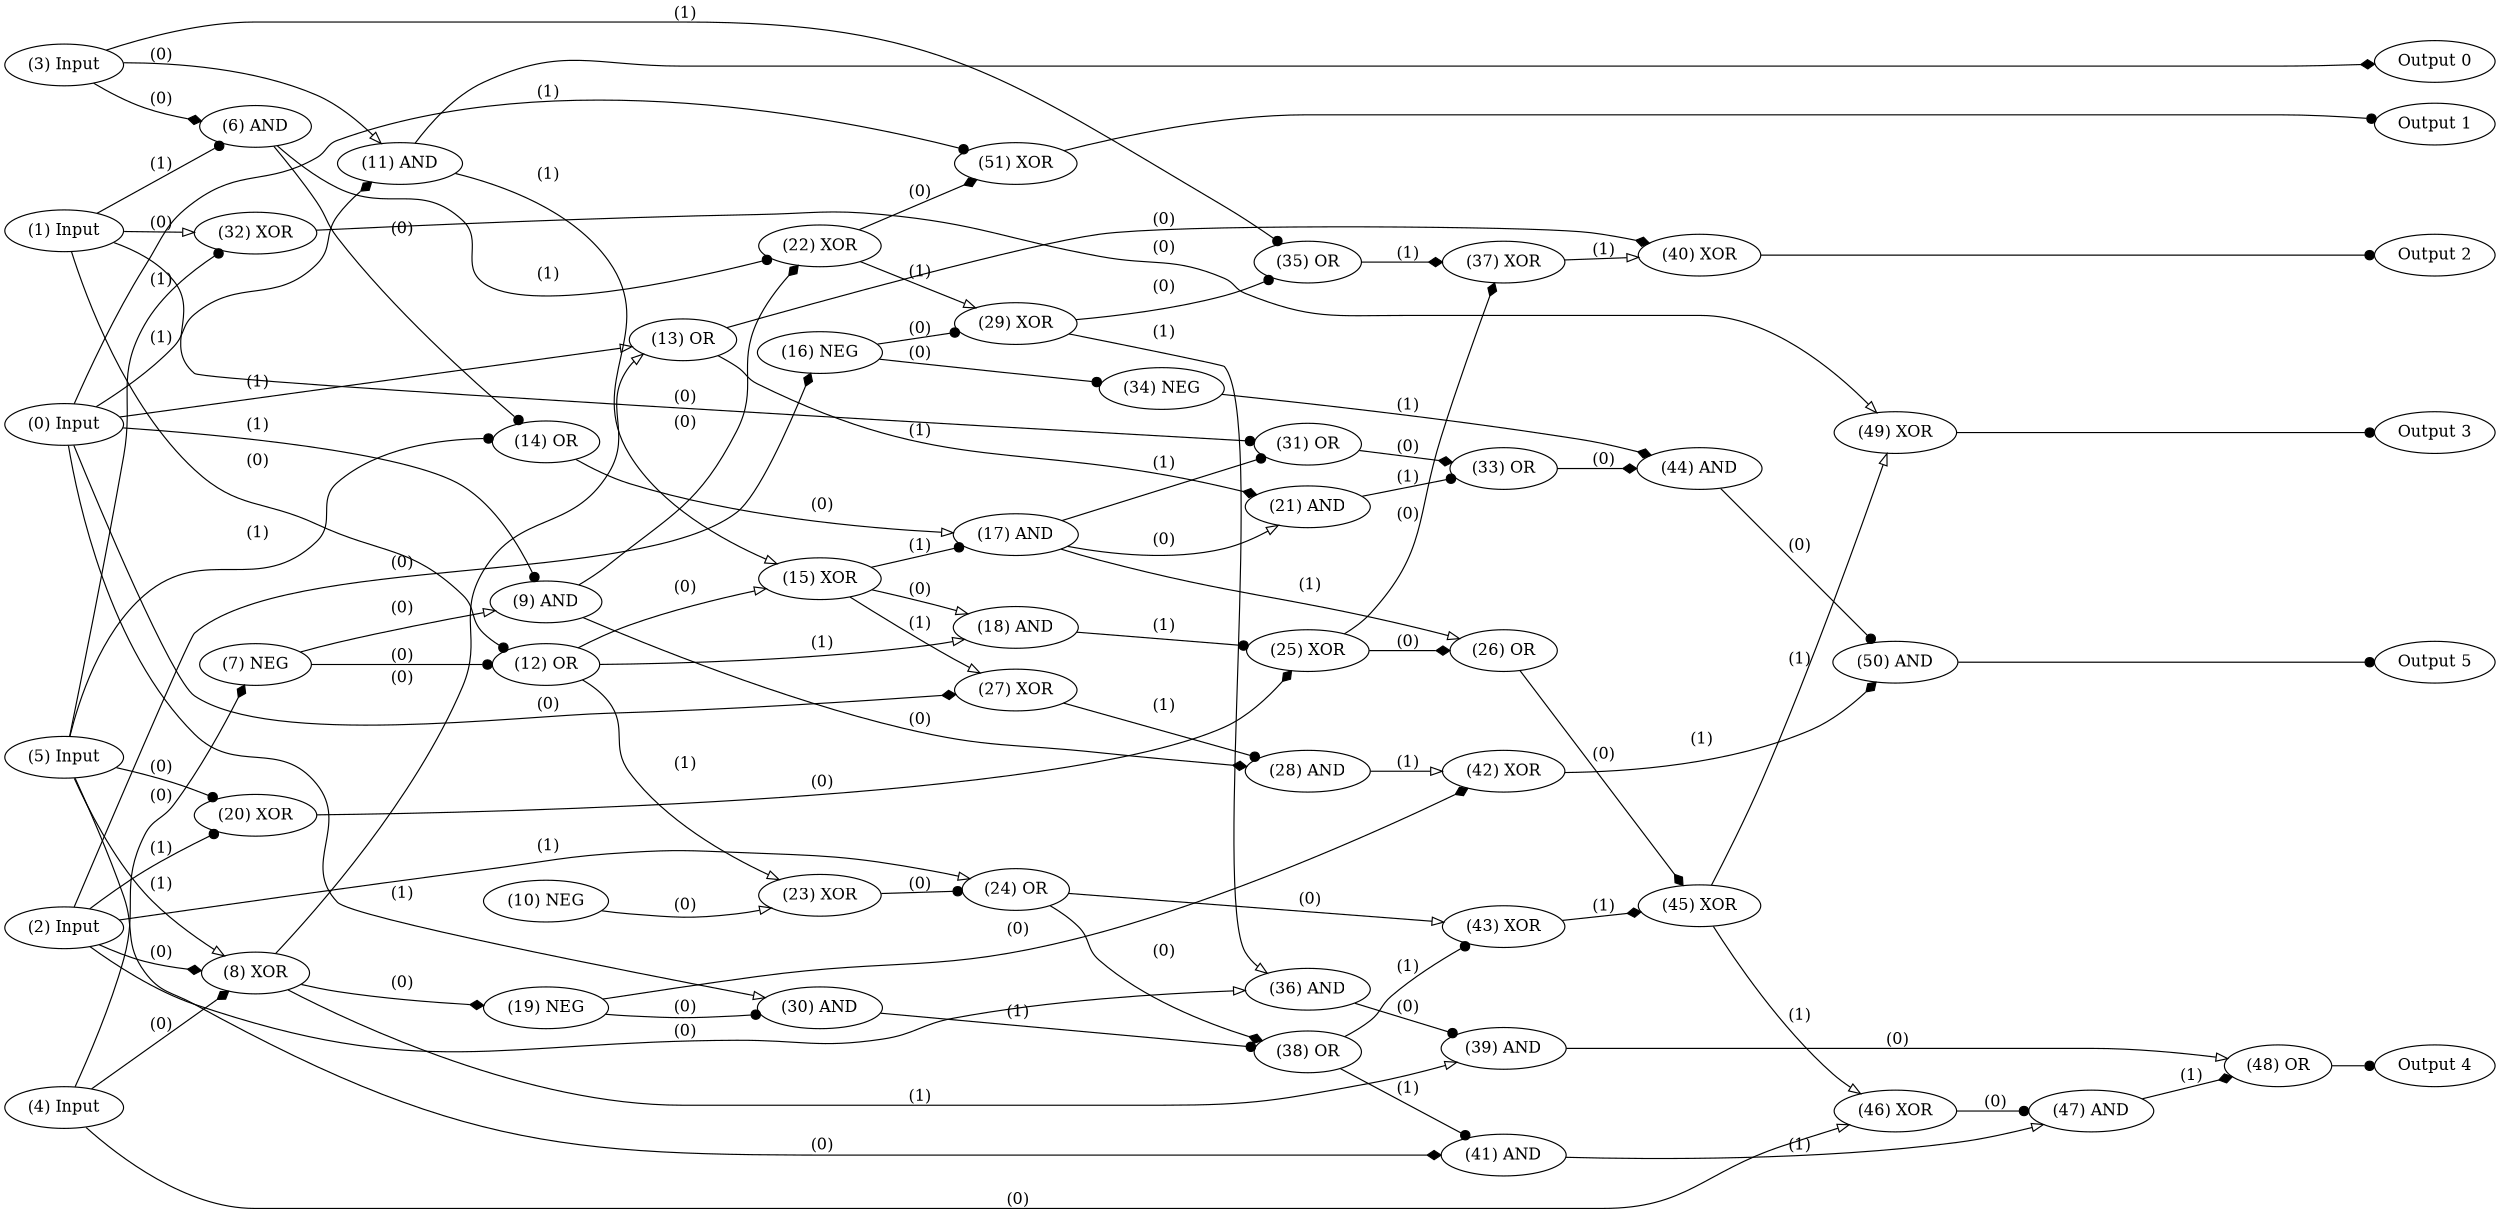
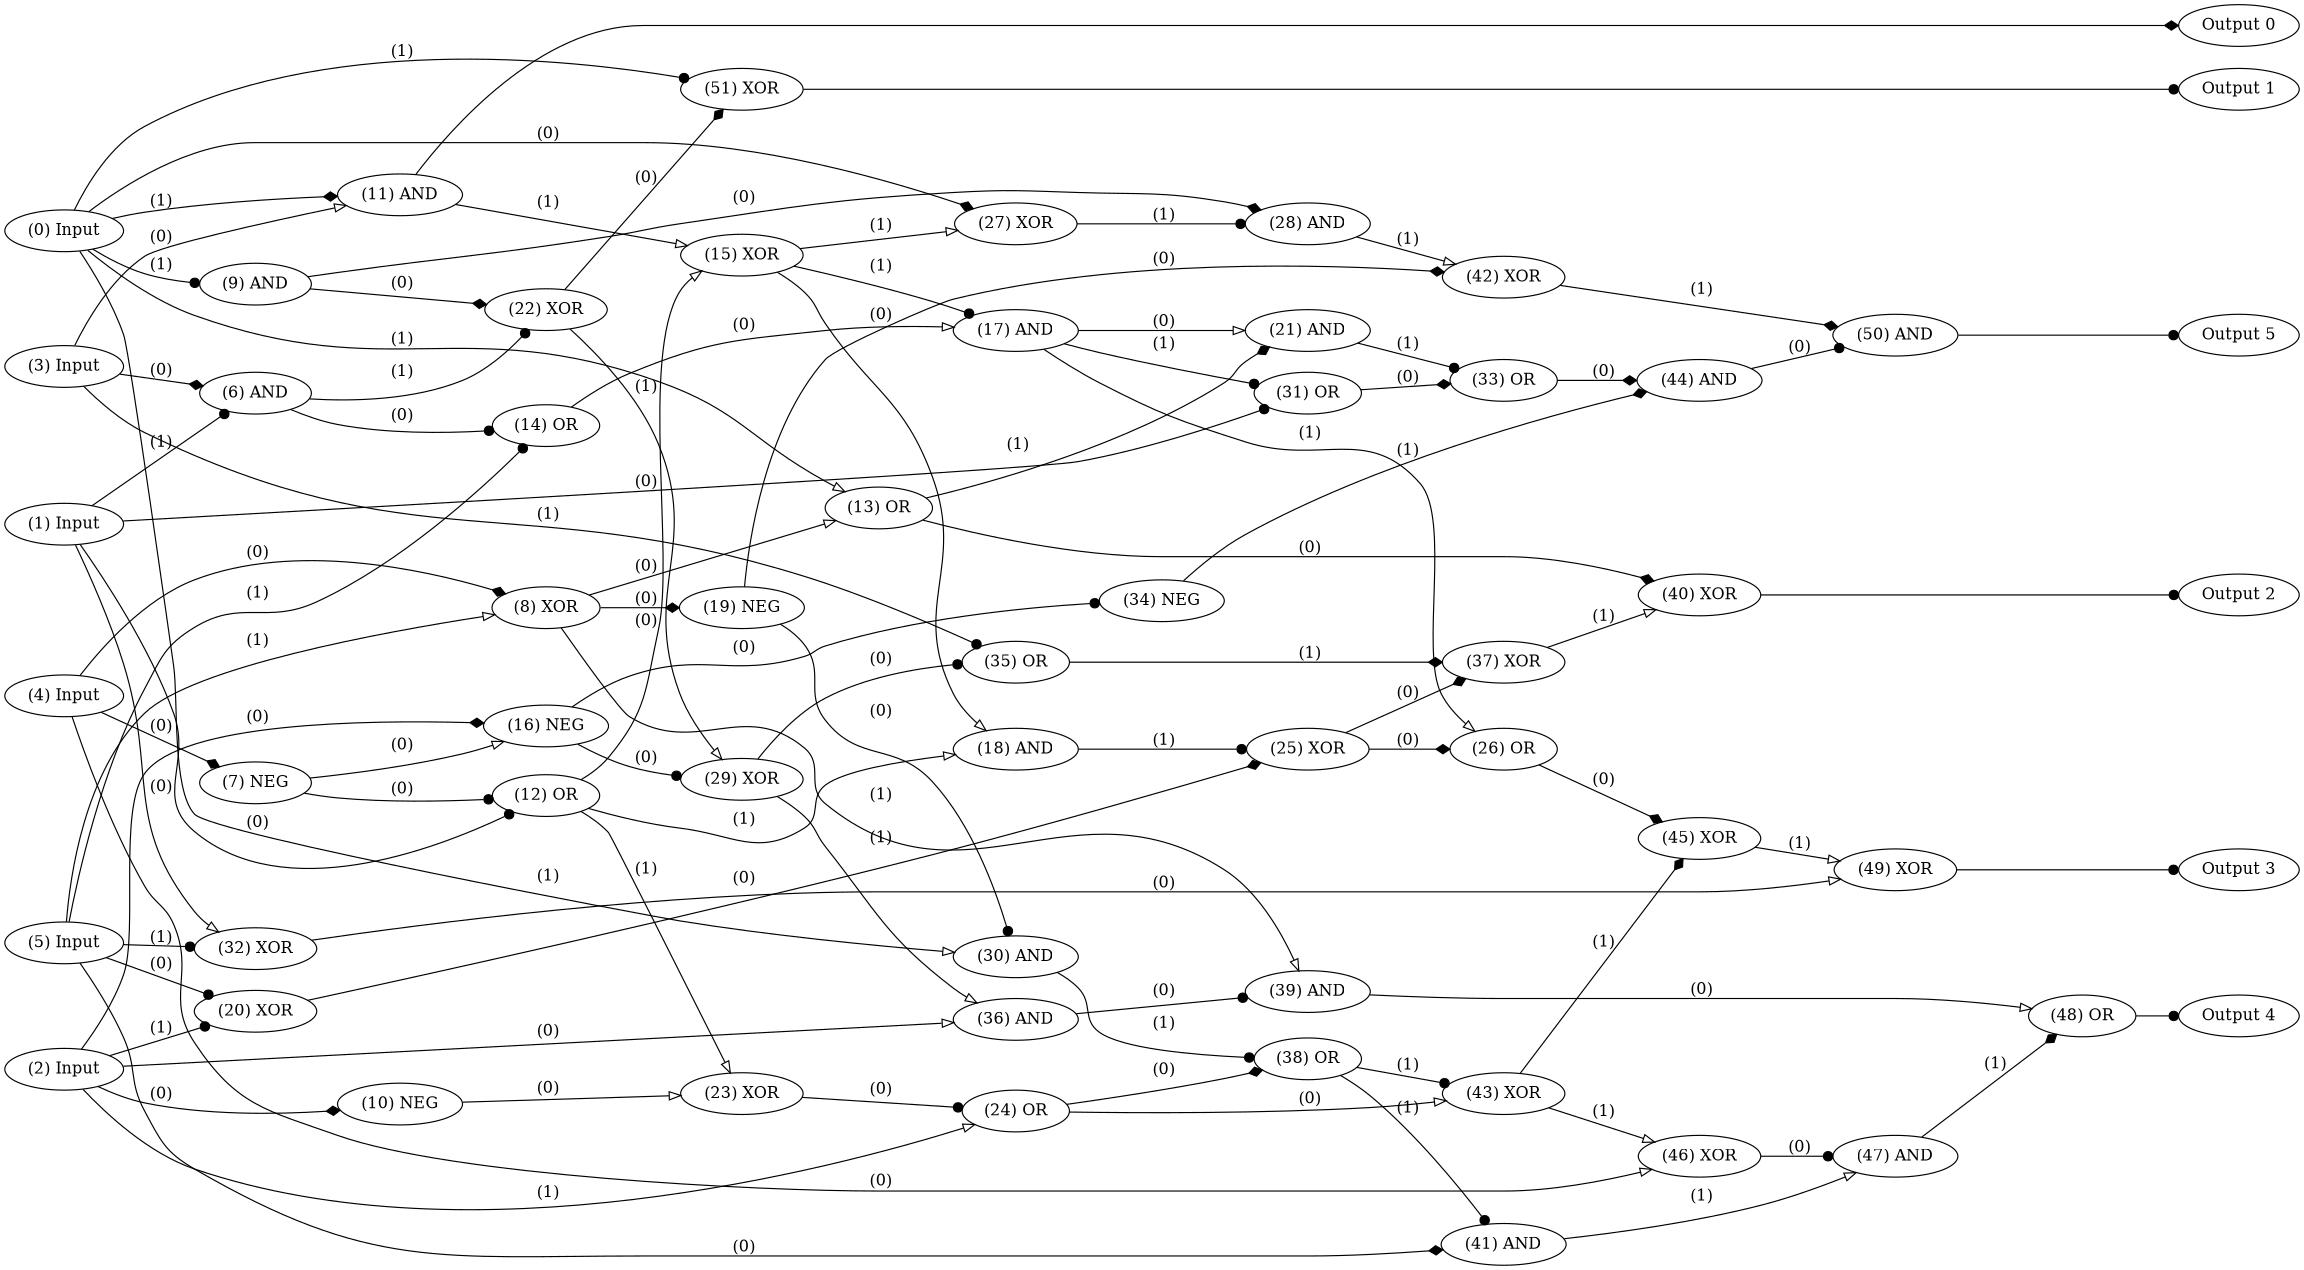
edge "(7) NEG" -> "(9) AND": now "(7) NEG" -> "(16) NEG"
edge "(2) Input" -> "(8) XOR": now "(2) Input" -> "(10) NEG"
edge "(45) XOR" -> "(46) XOR": now "(43) XOR" -> "(46) XOR"
